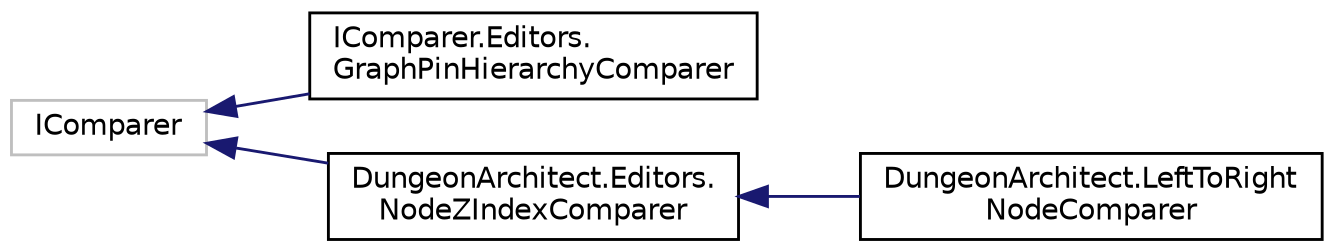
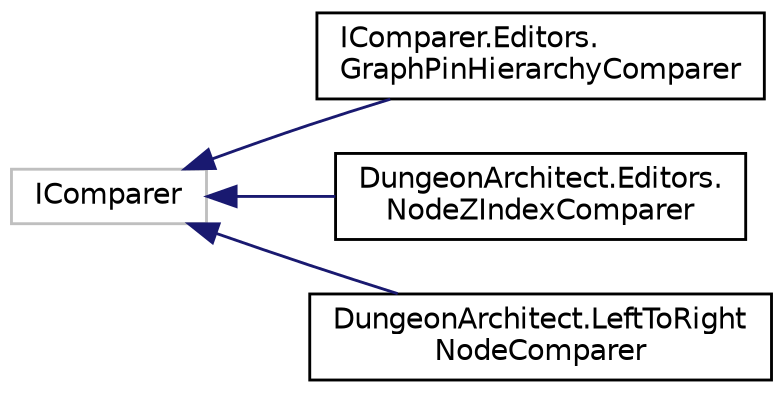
edge "DungeonArchitect.LeftToRight NodeComparer" -> "DungeonArchitect.Editors. NodeZIndexComparer": now "DungeonArchitect.LeftToRight NodeComparer" -> "IComparer"
